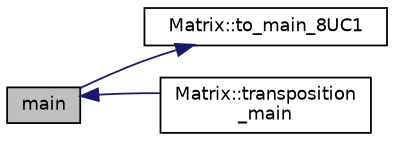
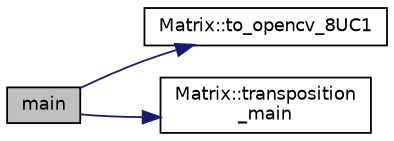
node "Matrix::to_main_8UC1": label "Matrix::to_main_8UC1" -> "Matrix::to_opencv_8UC1"
edge "Matrix::transposition _main" -> "main": reversed
